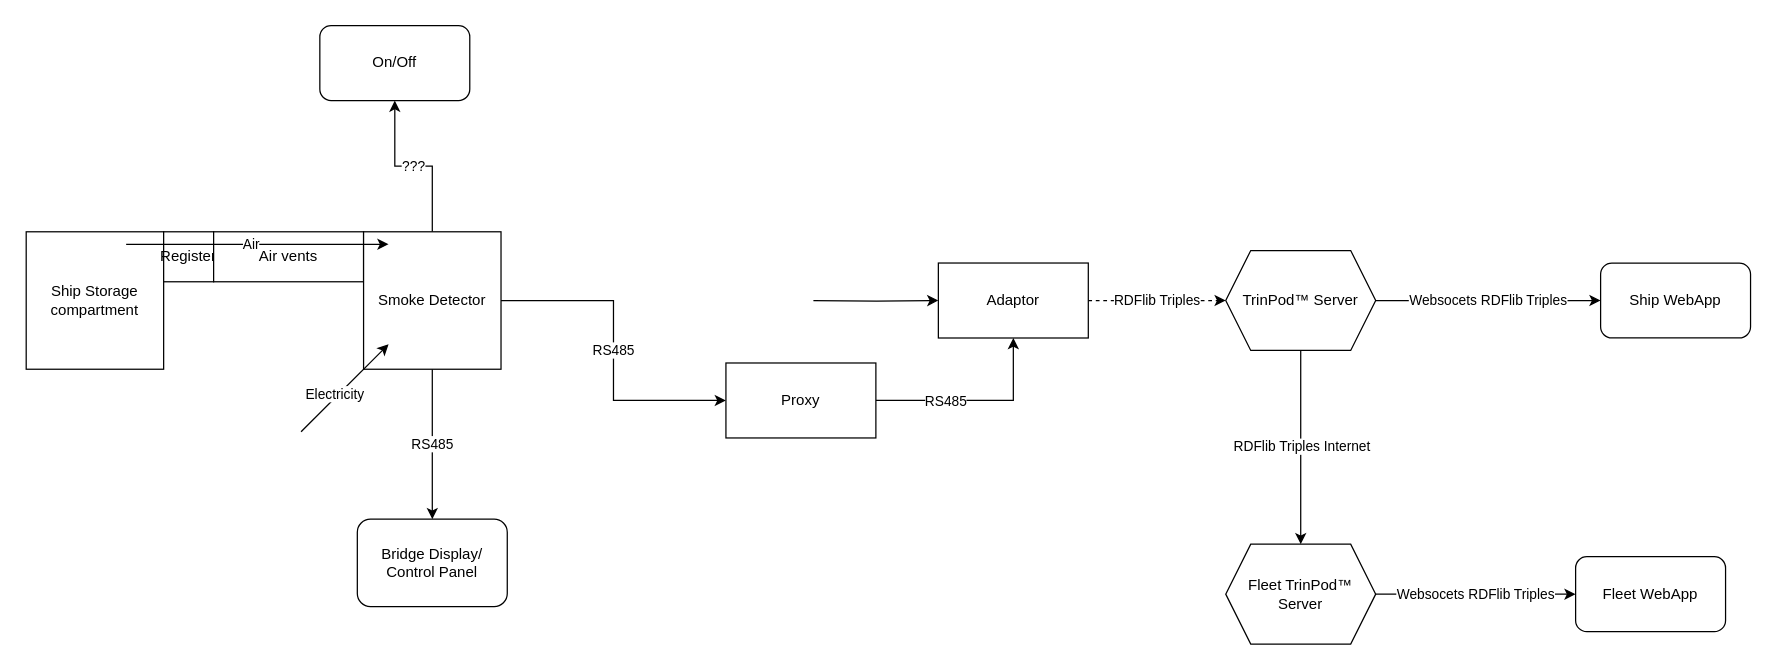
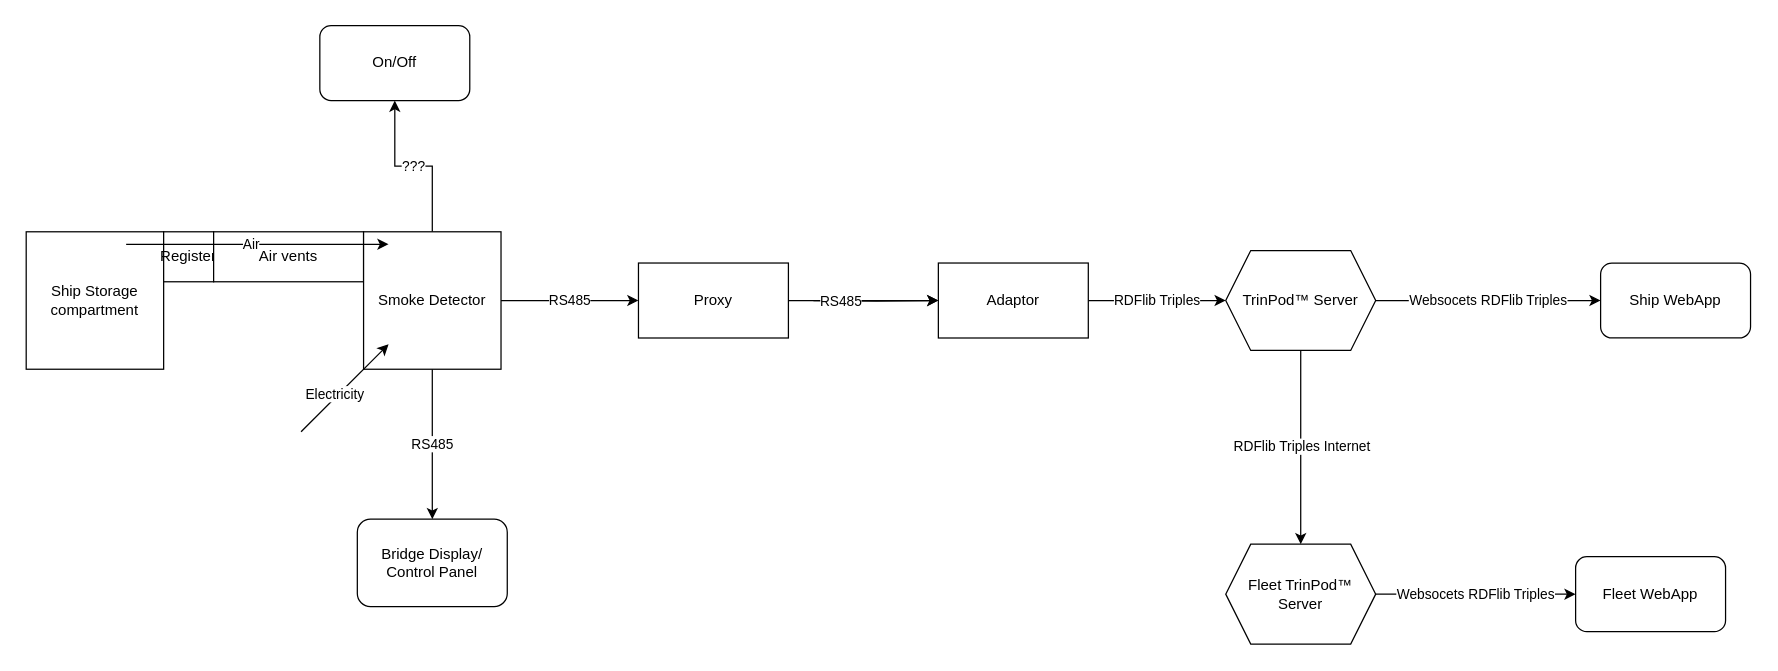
edge "Adaptor" -> "TrinPod™ Server": style dashed -> solid
node "Proxy": moved (801, 401) -> (713, 301)
